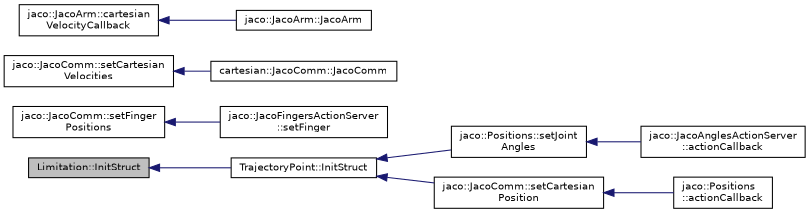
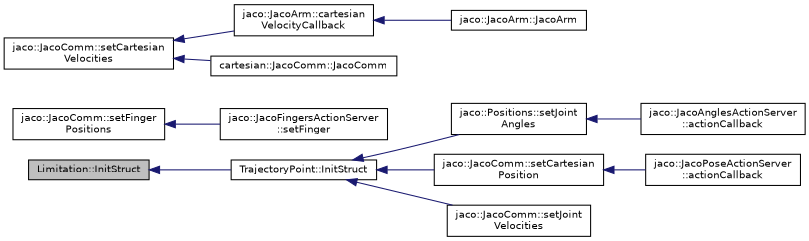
edge "jaco::JacoArm::cartesian VelocityCallback" -> "jaco::JacoComm::setCartesian Velocities": added
node "jaco::Positions ::actionCallback": label "jaco::Positions ::actionCallback" -> "jaco::JacoPoseActionServer ::actionCallback"
node "jaco::JacoComm::setJoint Velocities": added
